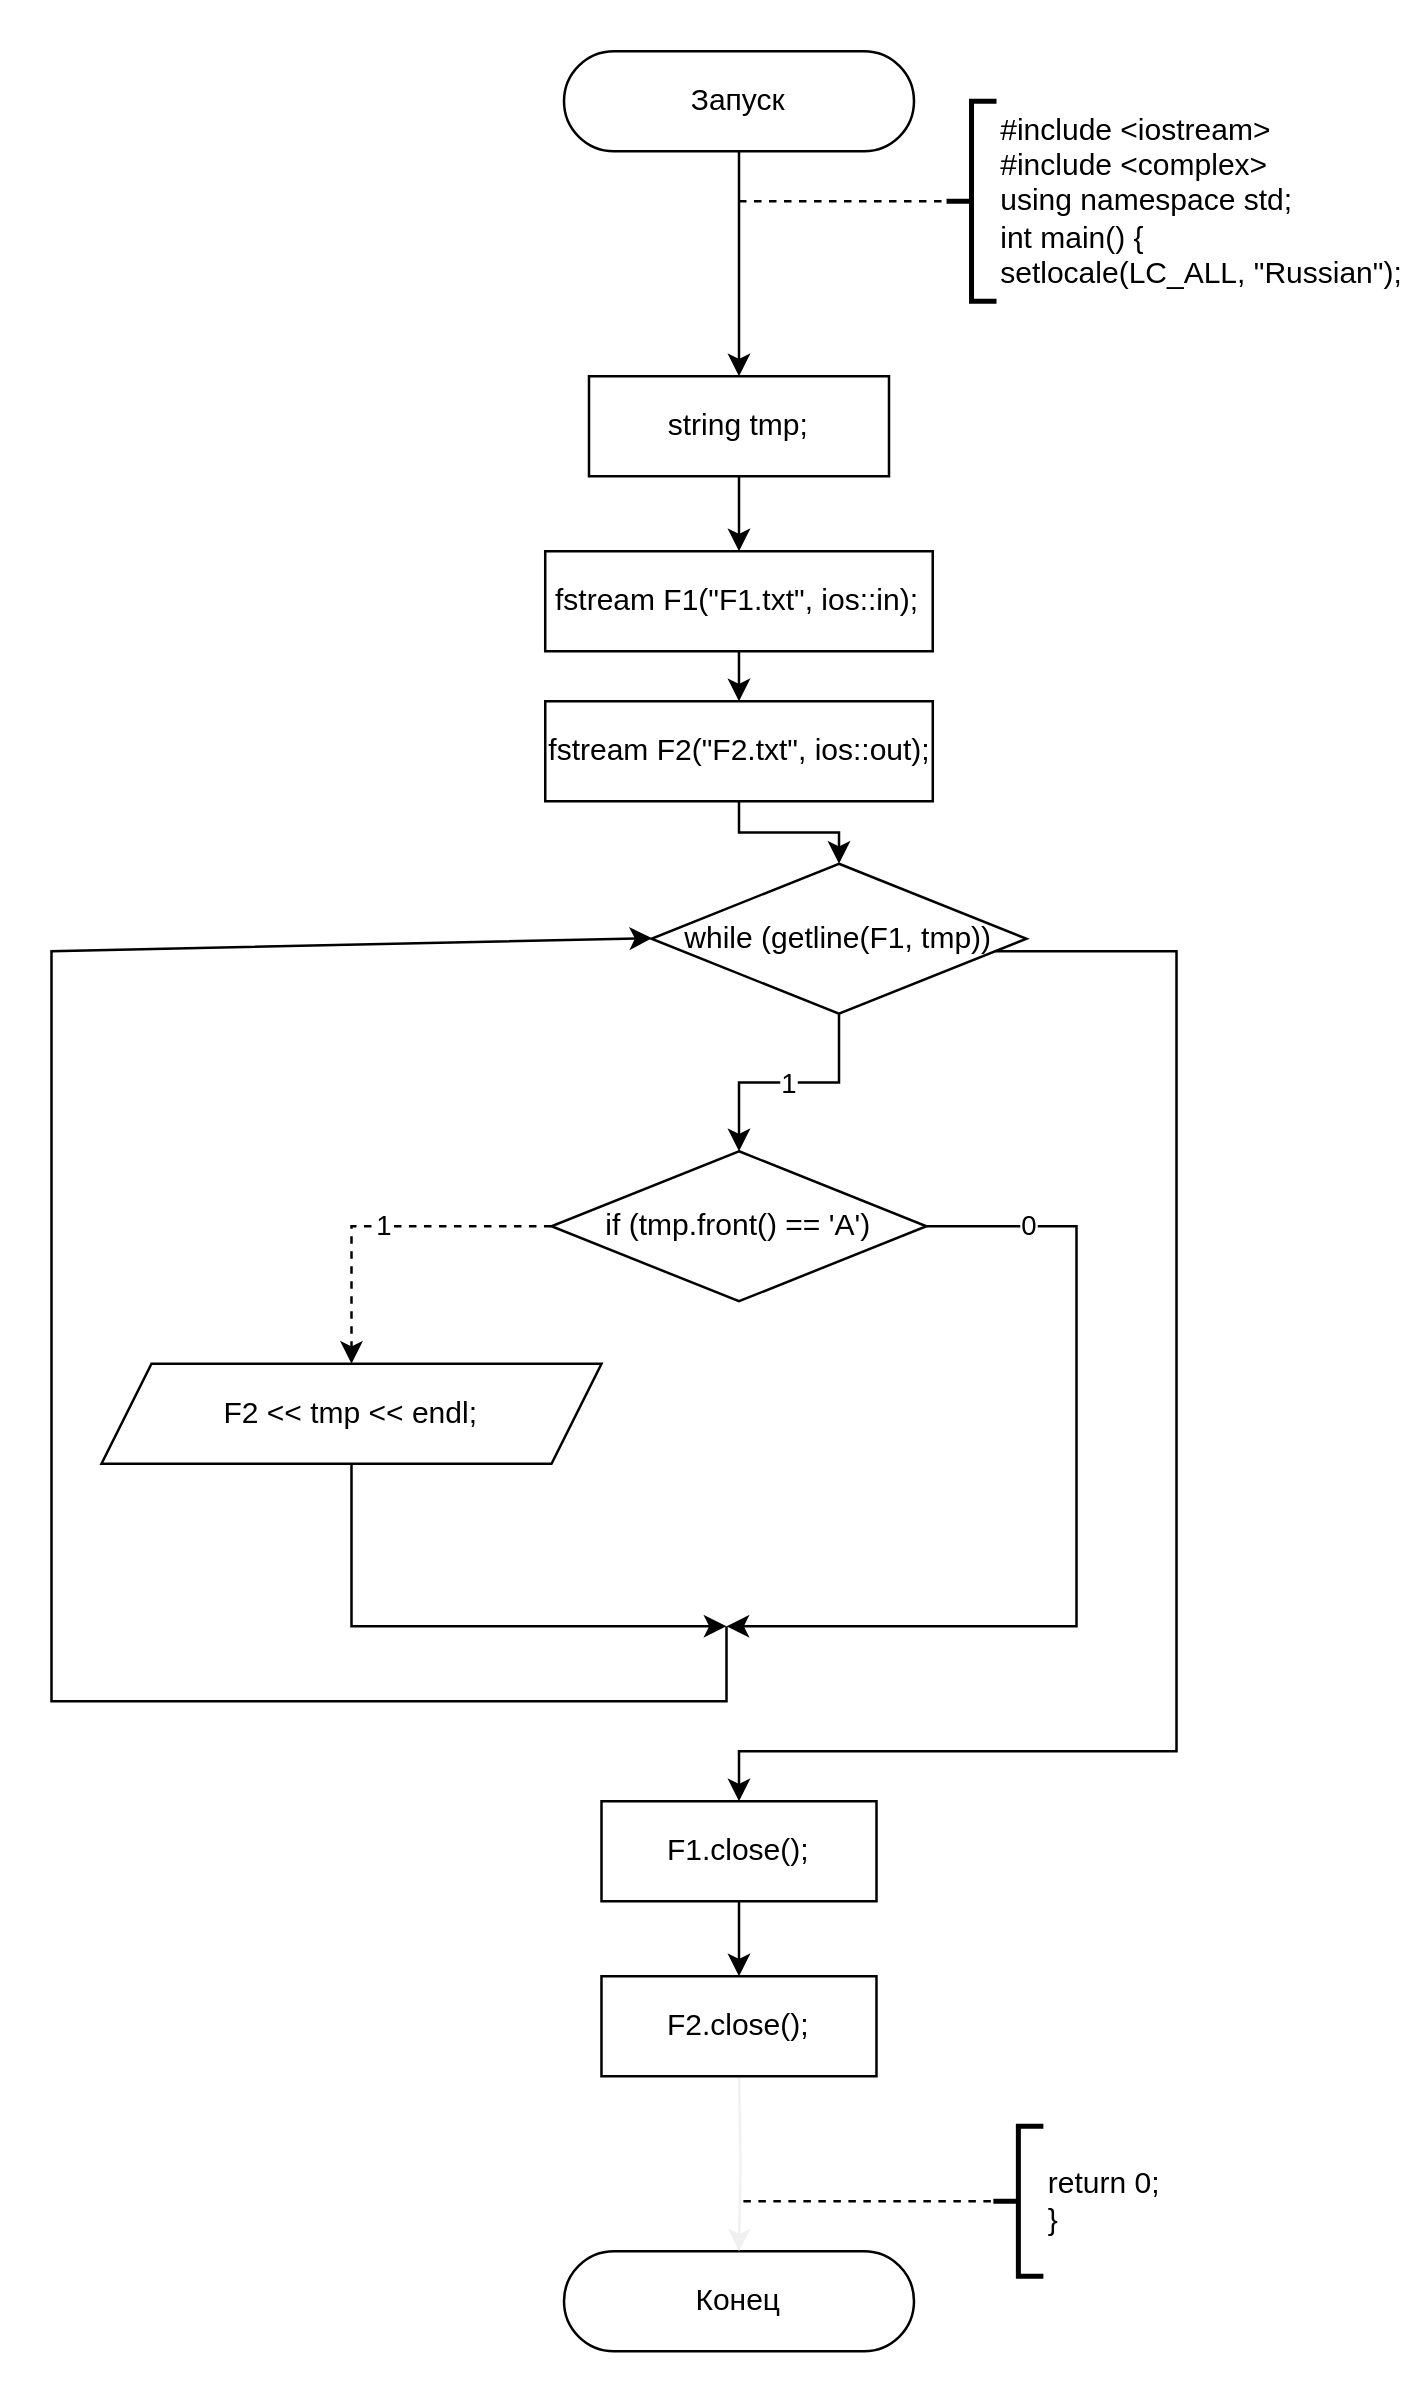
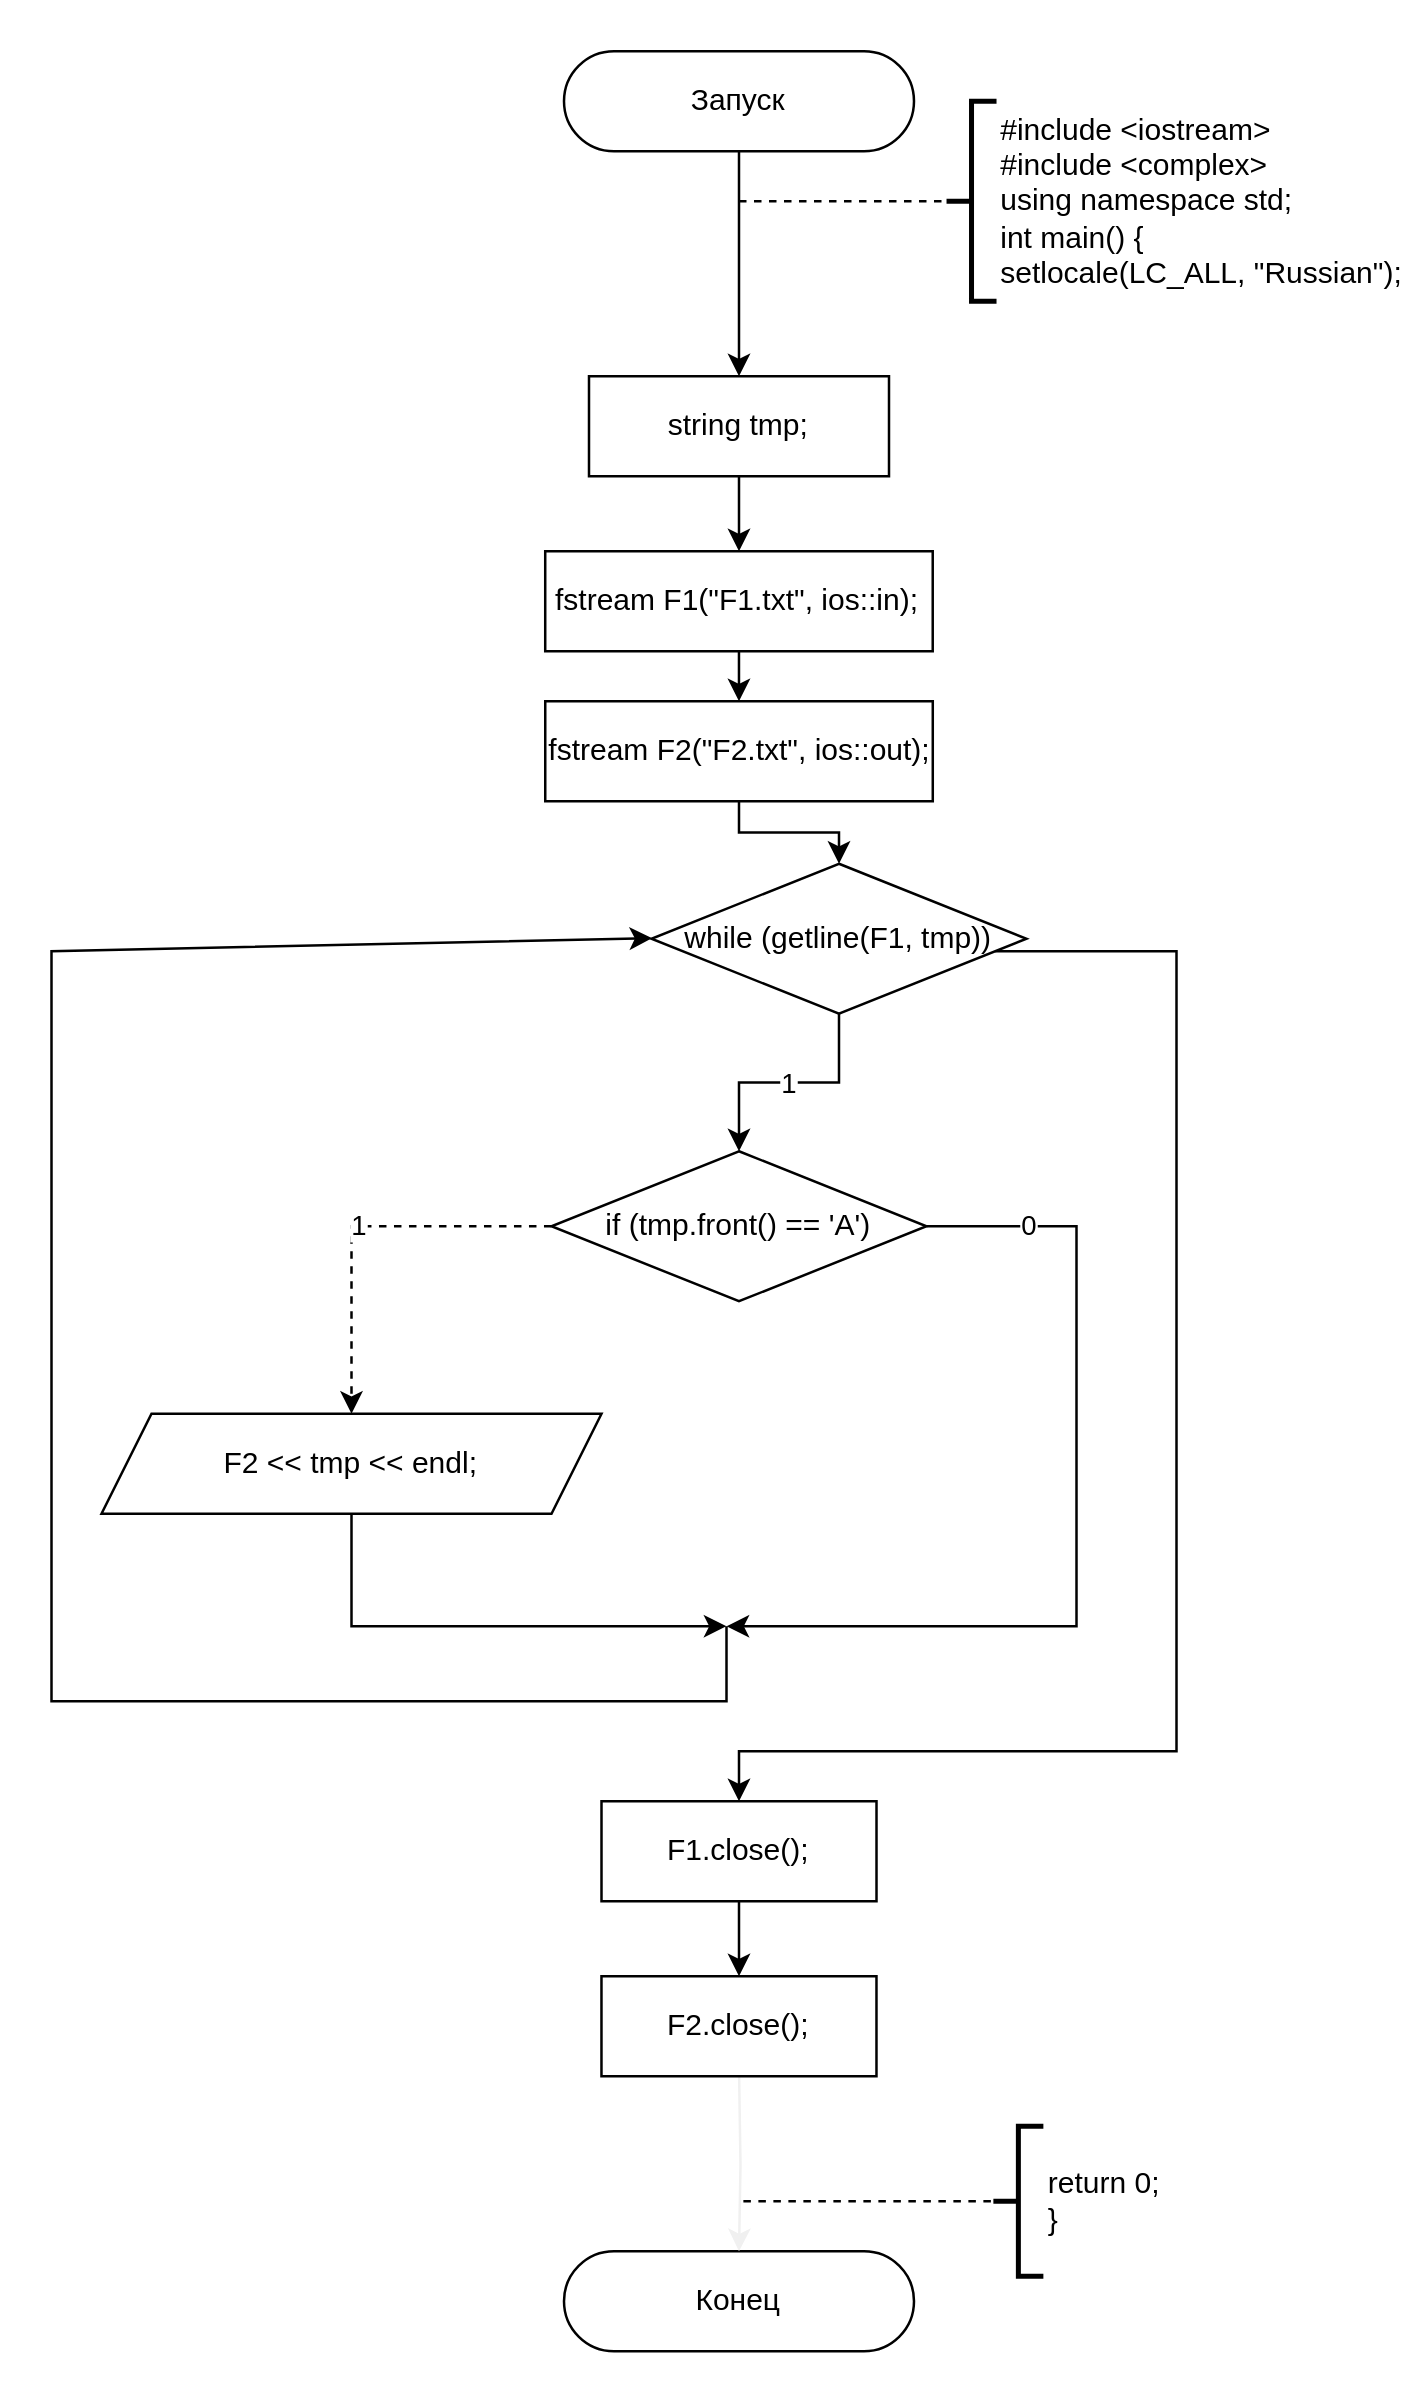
node "F2 << tmp << endl;": moved (351, 1414) -> (351, 1464)
